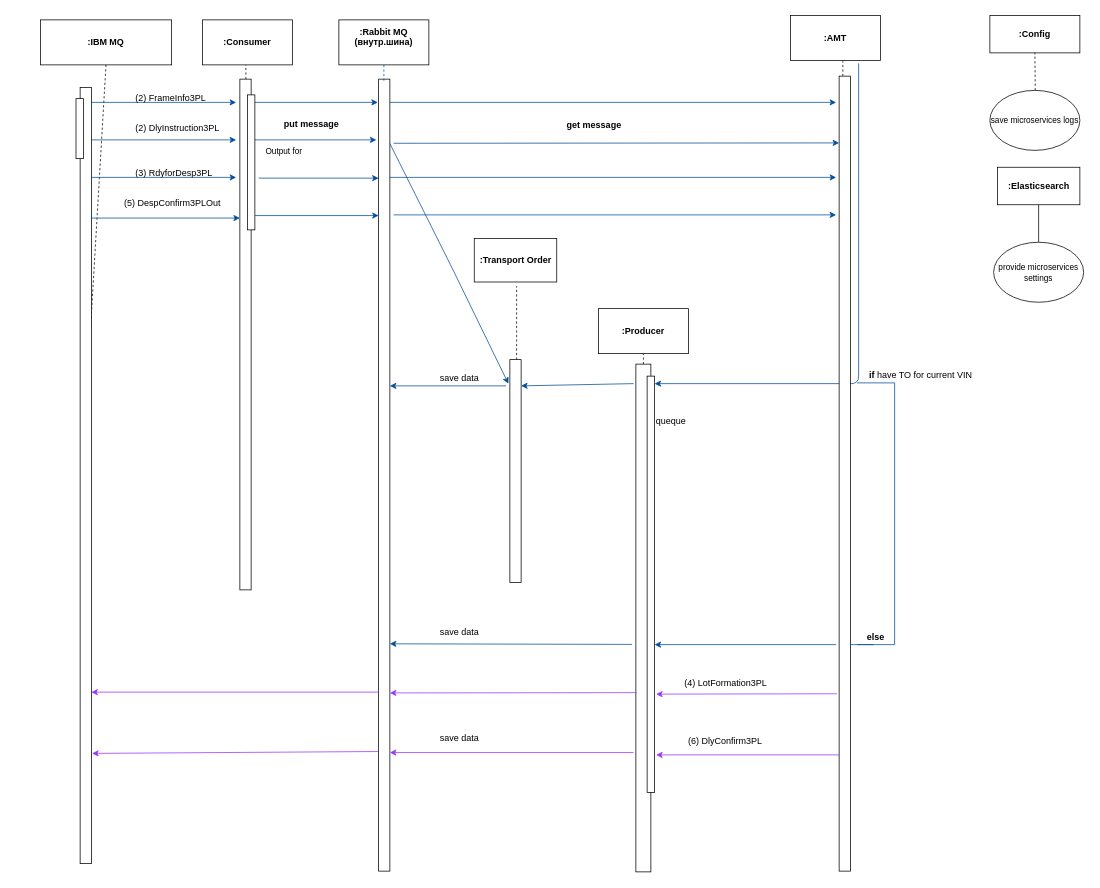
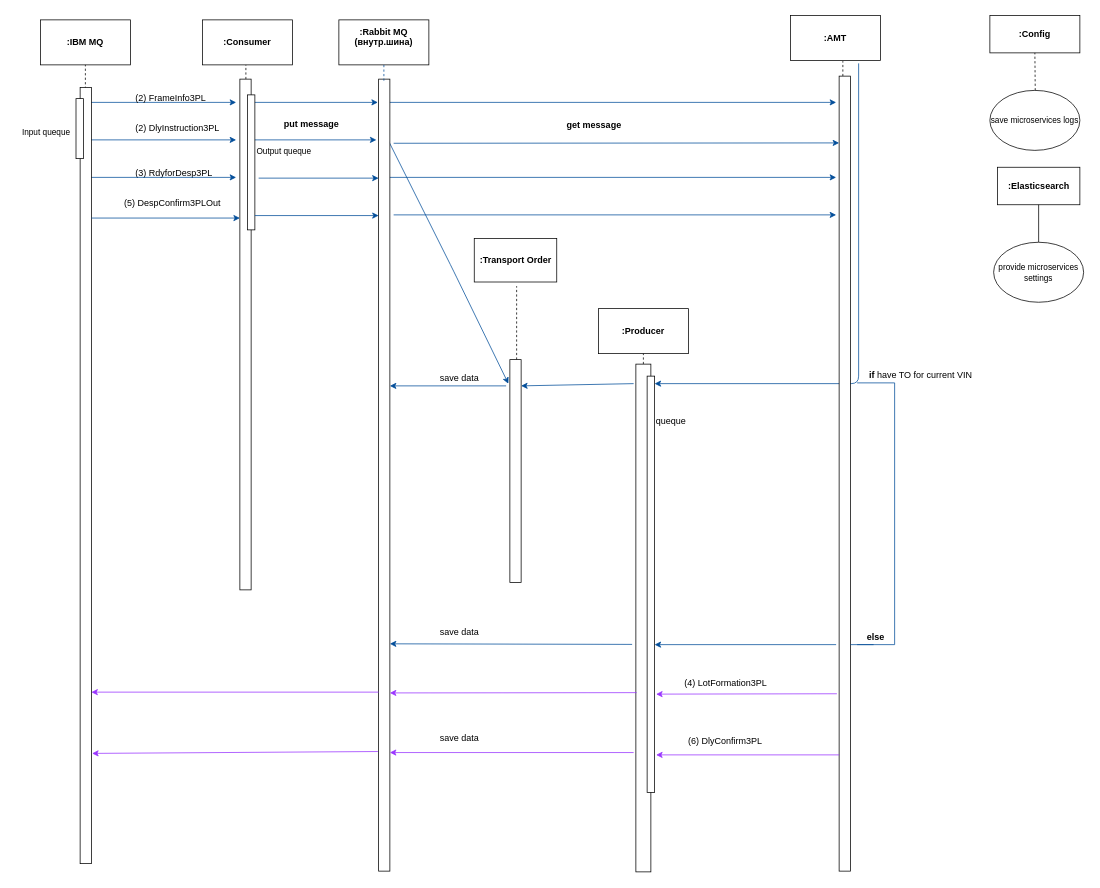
node ":IBM MQ": size 131x45 -> 90x45
node "Input queque": added
node "Output for": label "Output for" -> "Output queque"
